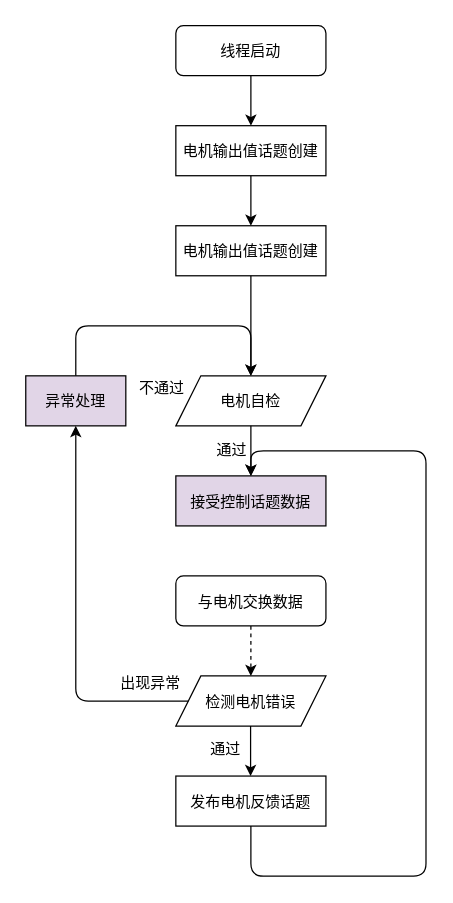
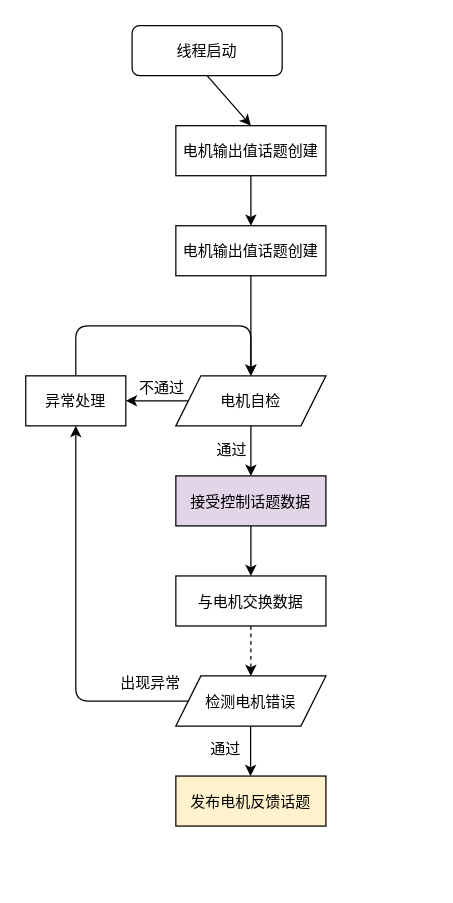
node "线程启动": moved (251, 51) -> (207, 51)
node "异常处理": fillcolor #e1d5e7 -> #ffffff
edge "电机自检" -> "异常处理": added
edge "接受控制话题数据" -> "与电机交换数据": added
node "与电机交换数据": shape rounded rectangle -> rectangle
edge "发布电机反馈话题" -> "接受控制话题数据": removed
node "发布电机反馈话题": fillcolor #ffffff -> #fff2cc
